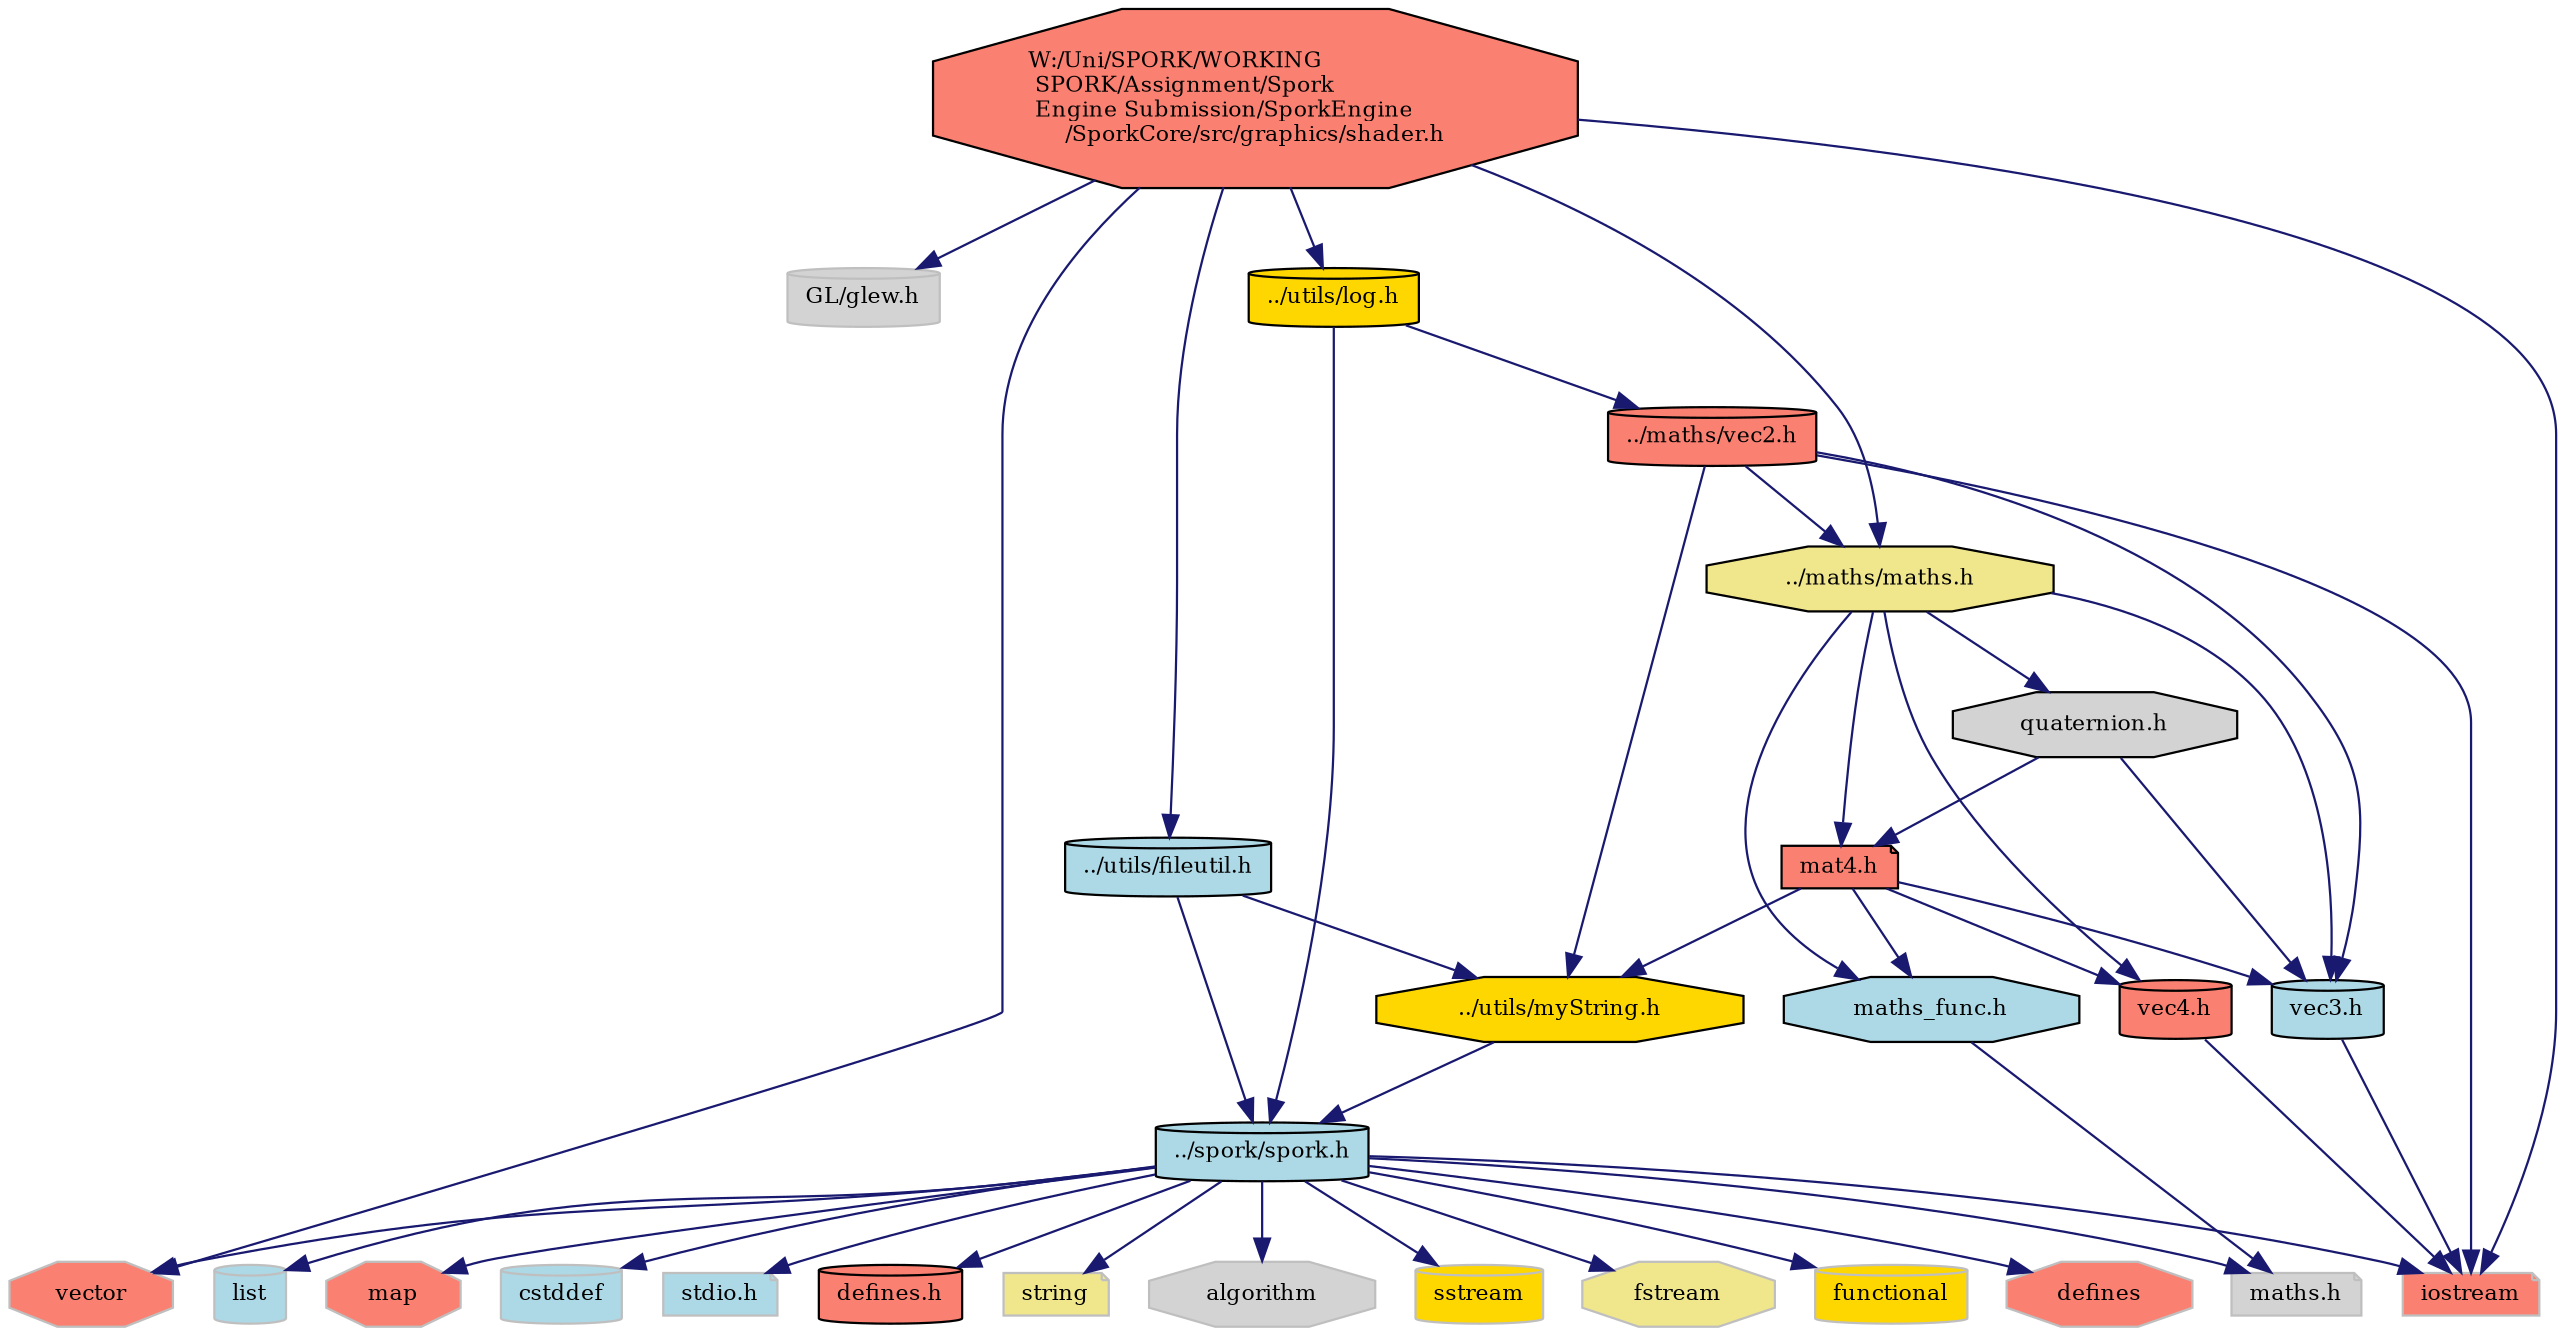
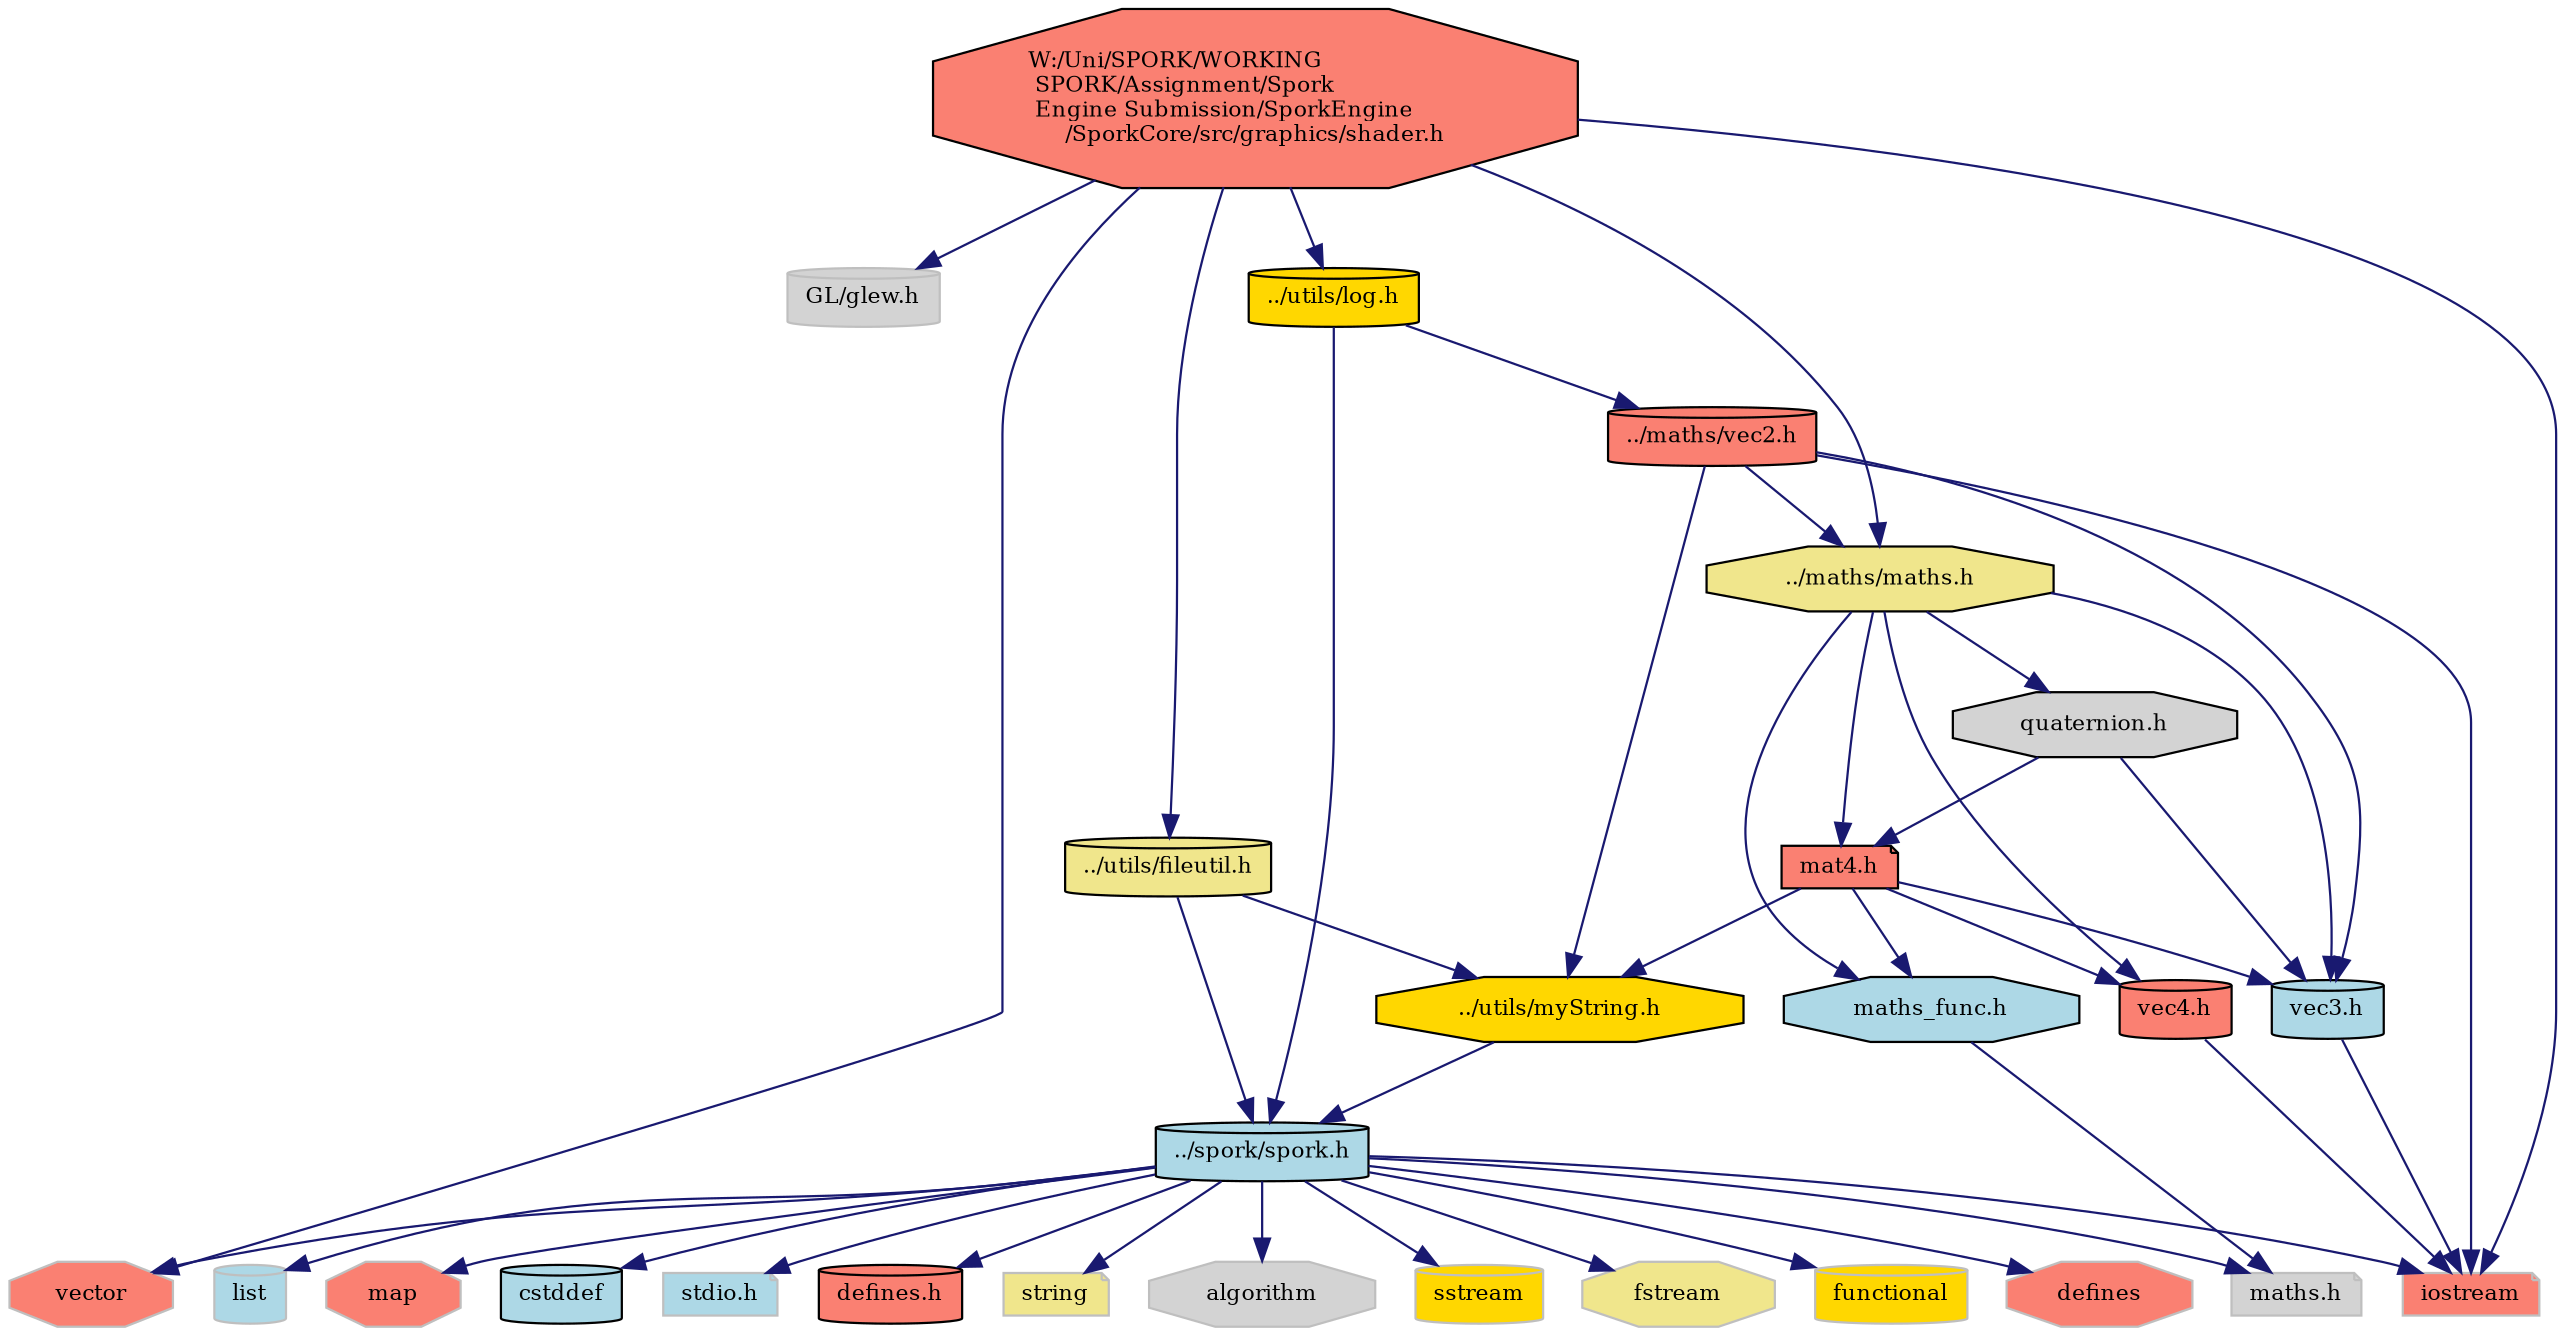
node "../utils/fileutil.h": fillcolor lightblue -> khaki
node "cstddef": color grey75 -> black
